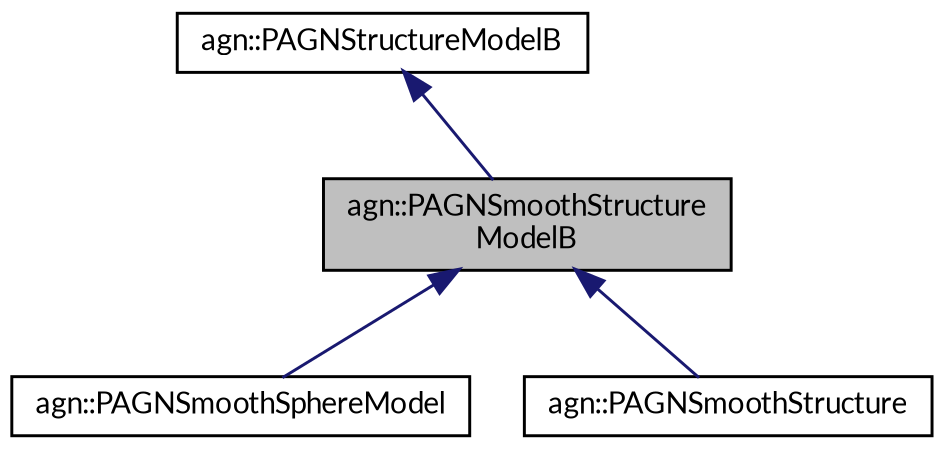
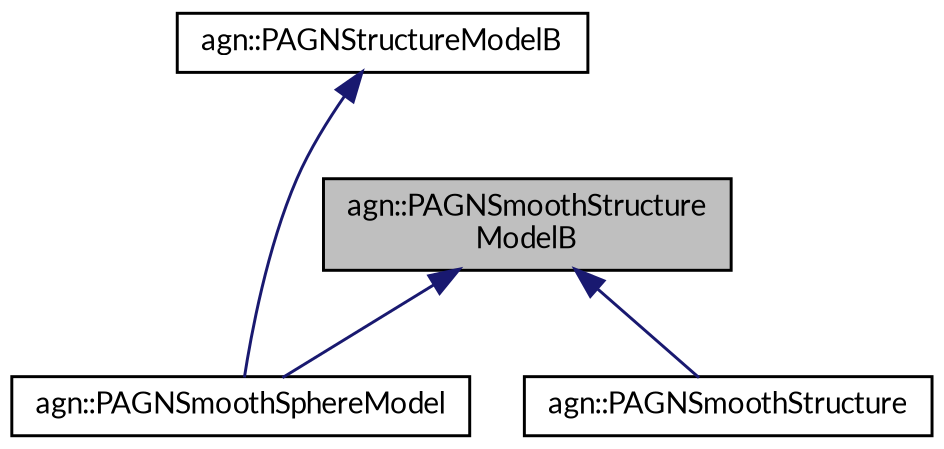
edge "agn::PAGNSmoothStructure ModelB" -> "agn::PAGNStructureModelB": now "agn::PAGNSmoothSphereModel" -> "agn::PAGNStructureModelB"
